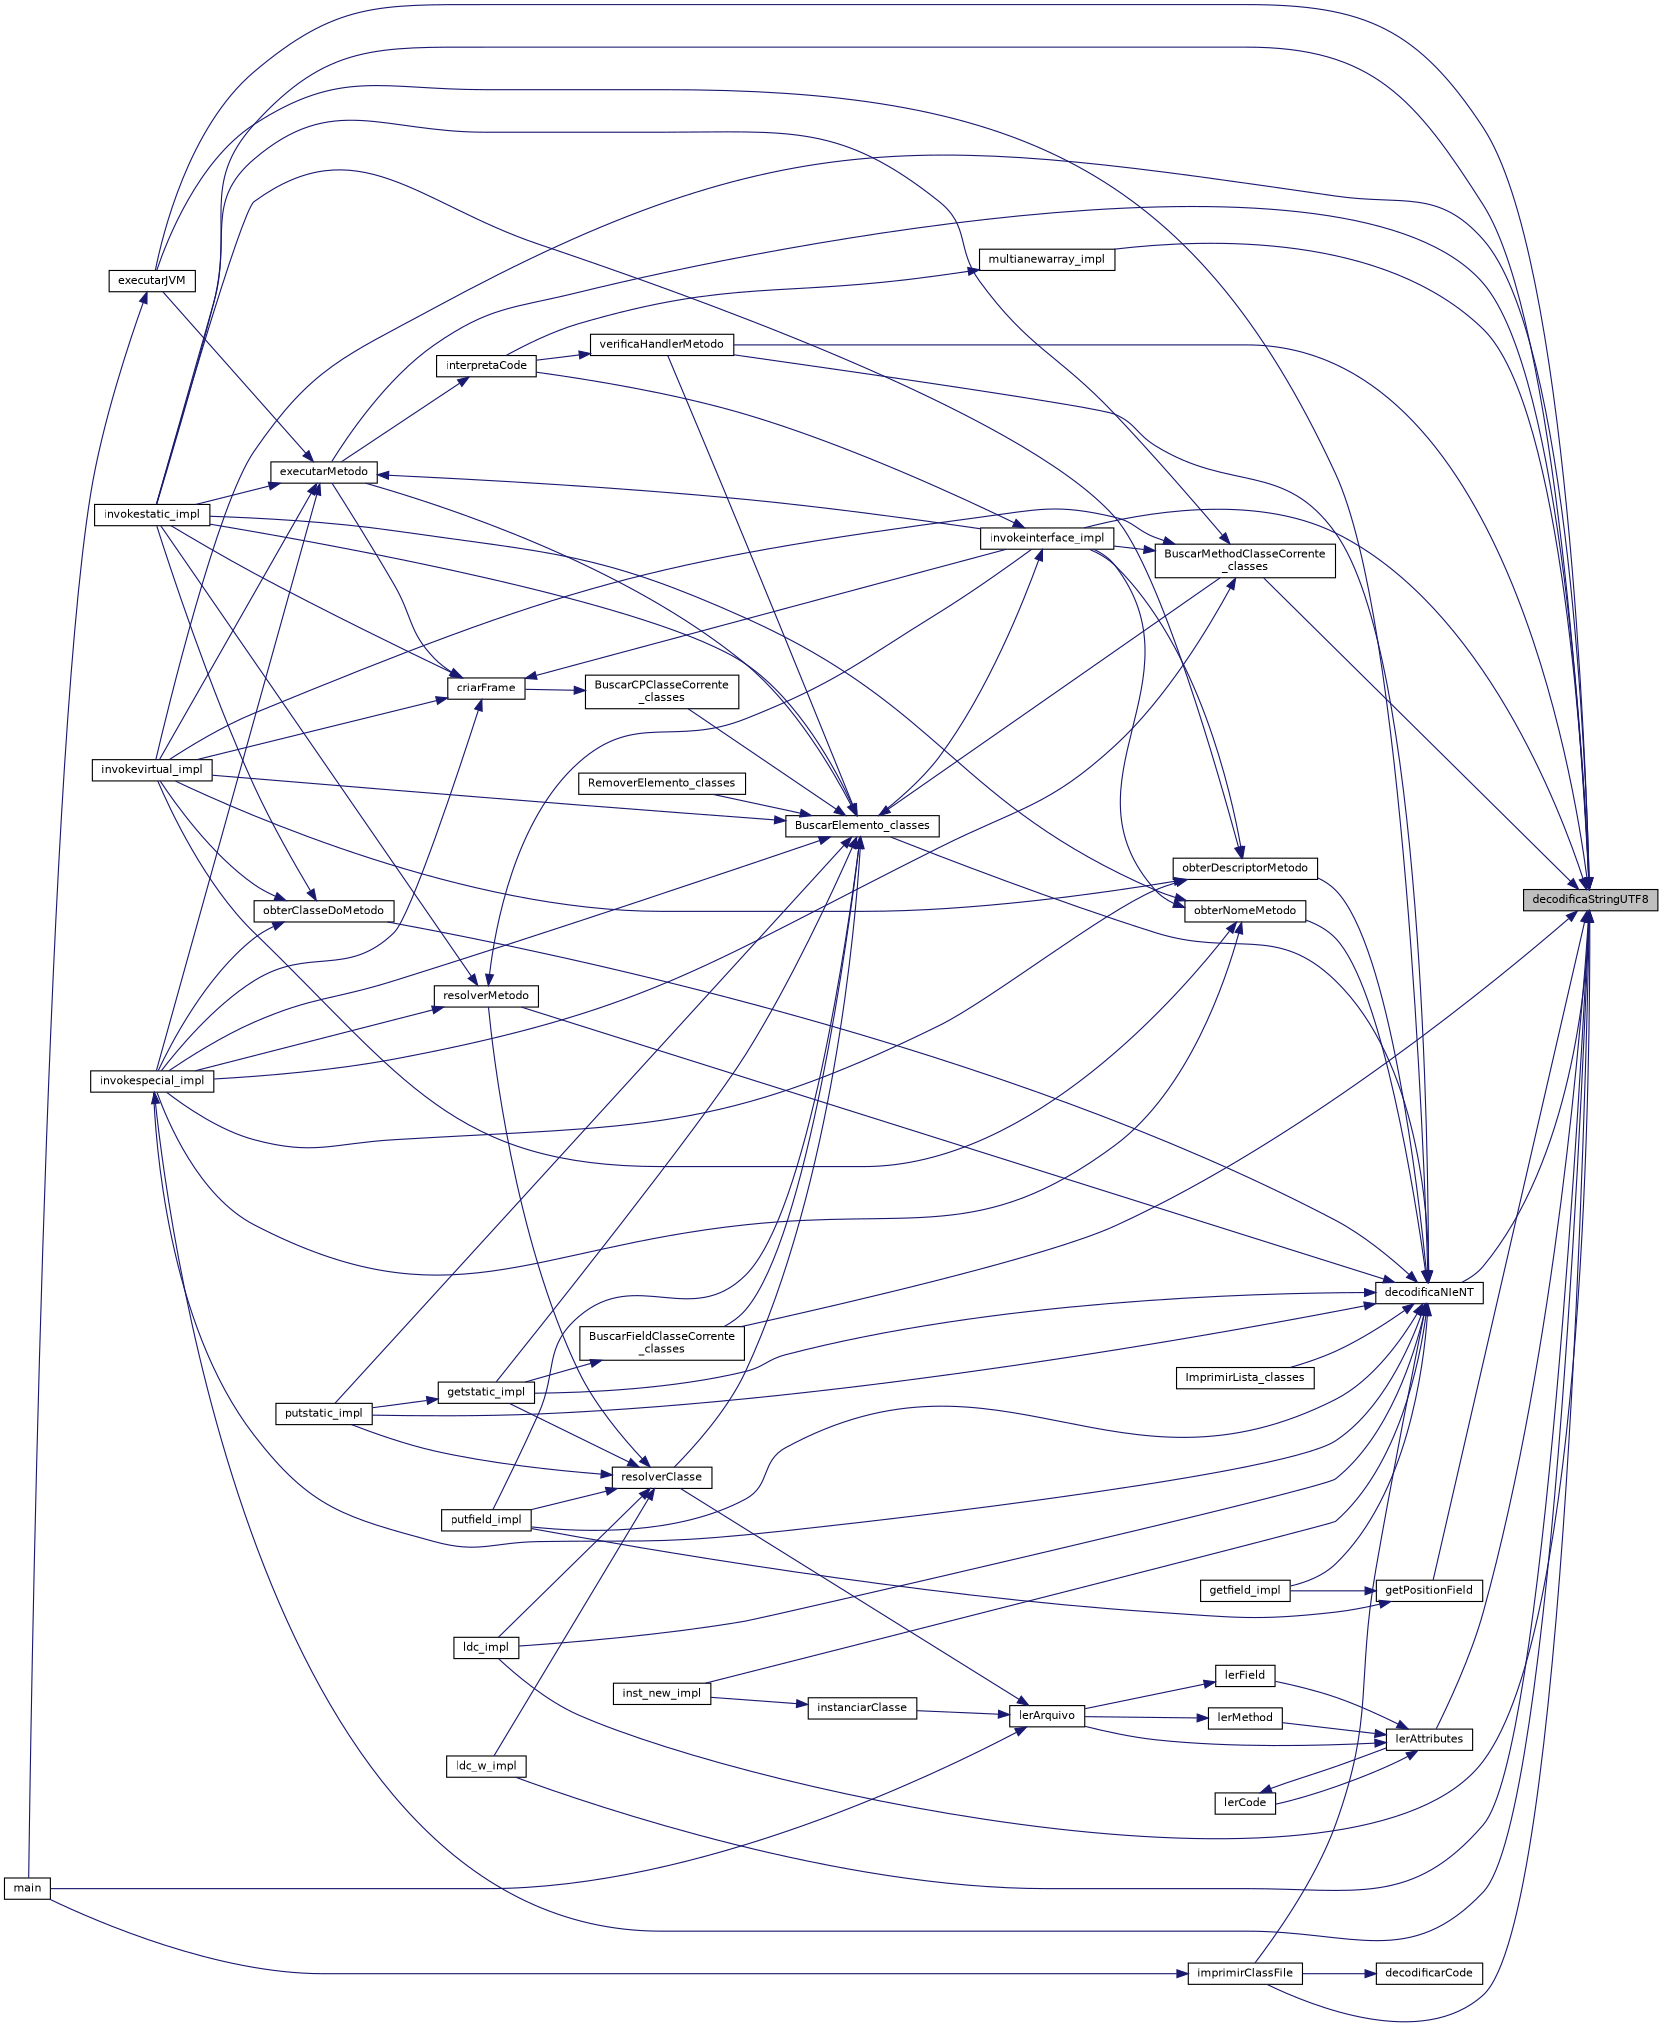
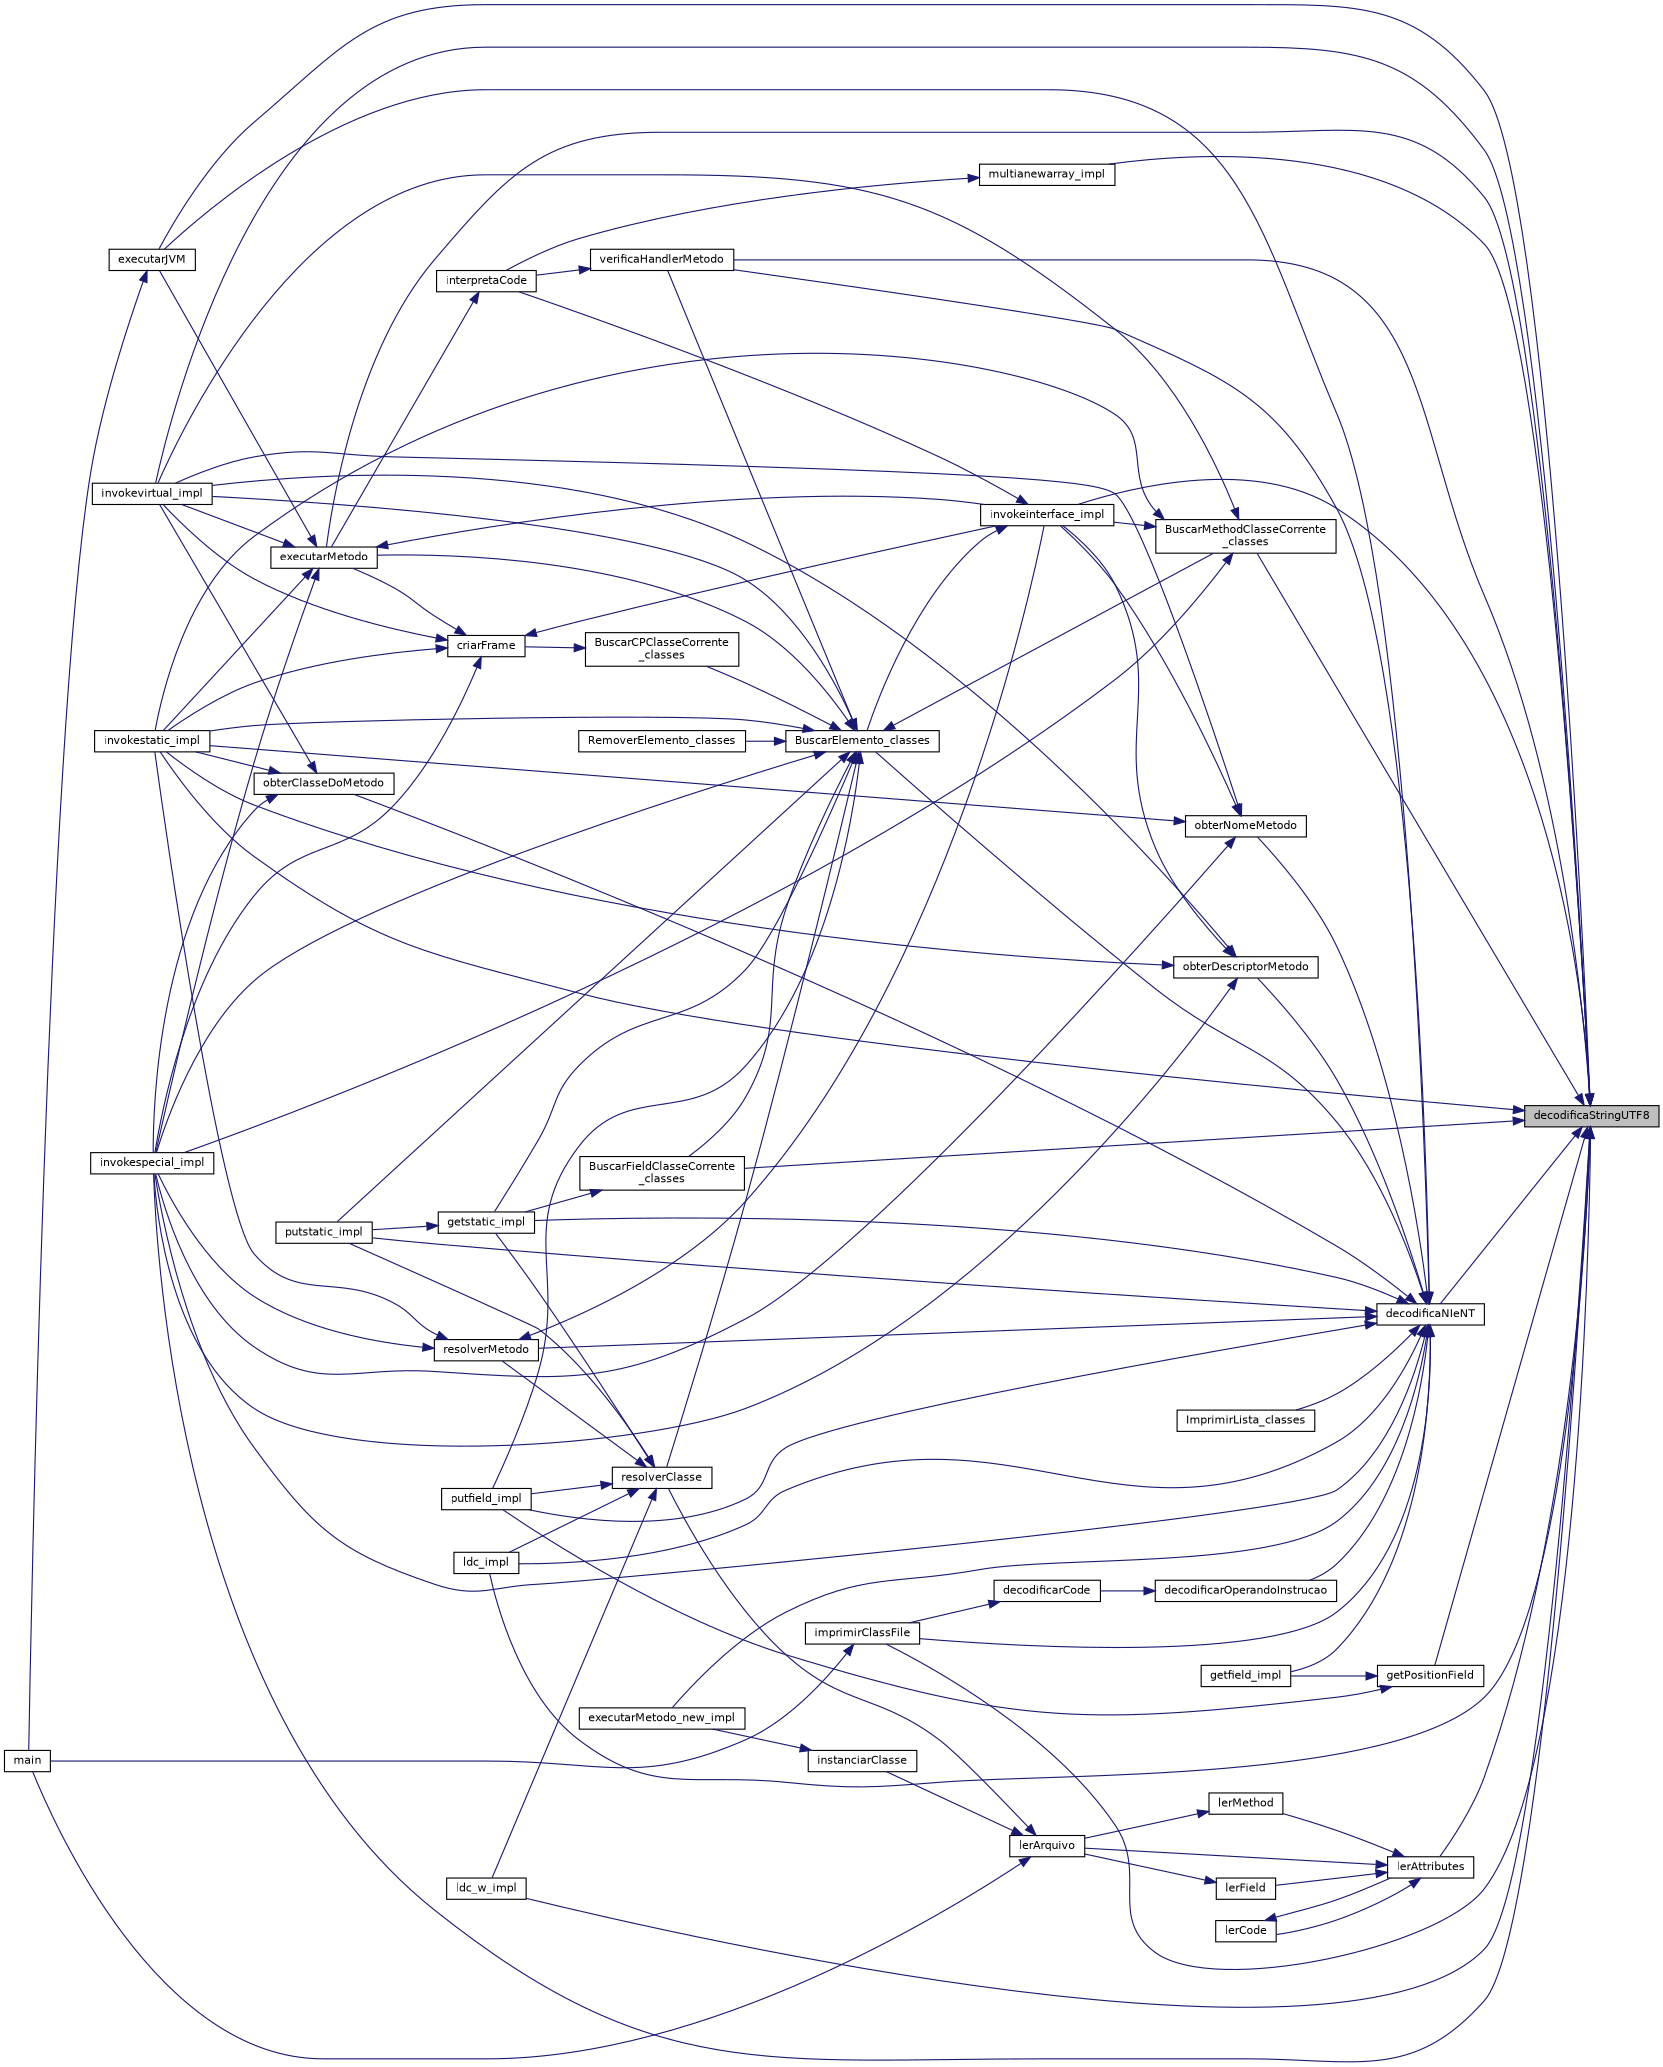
node "decodificarOperandoInstrucao": added
node "inst_new_impl": label "inst_new_impl" -> "executarMetodo_new_impl"
edge "decodificaStringUTF8" -> "invokespecial_impl": reversed
